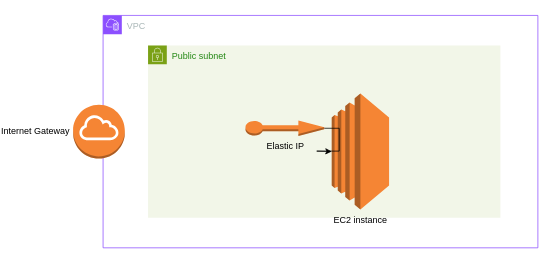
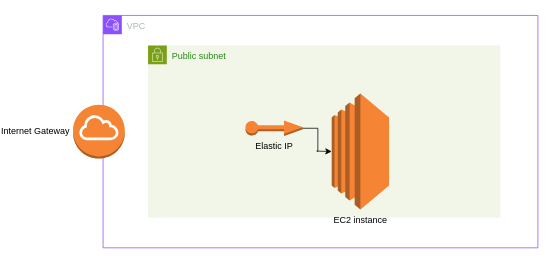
node "Elastic IP": size 79x16 -> 57x16
